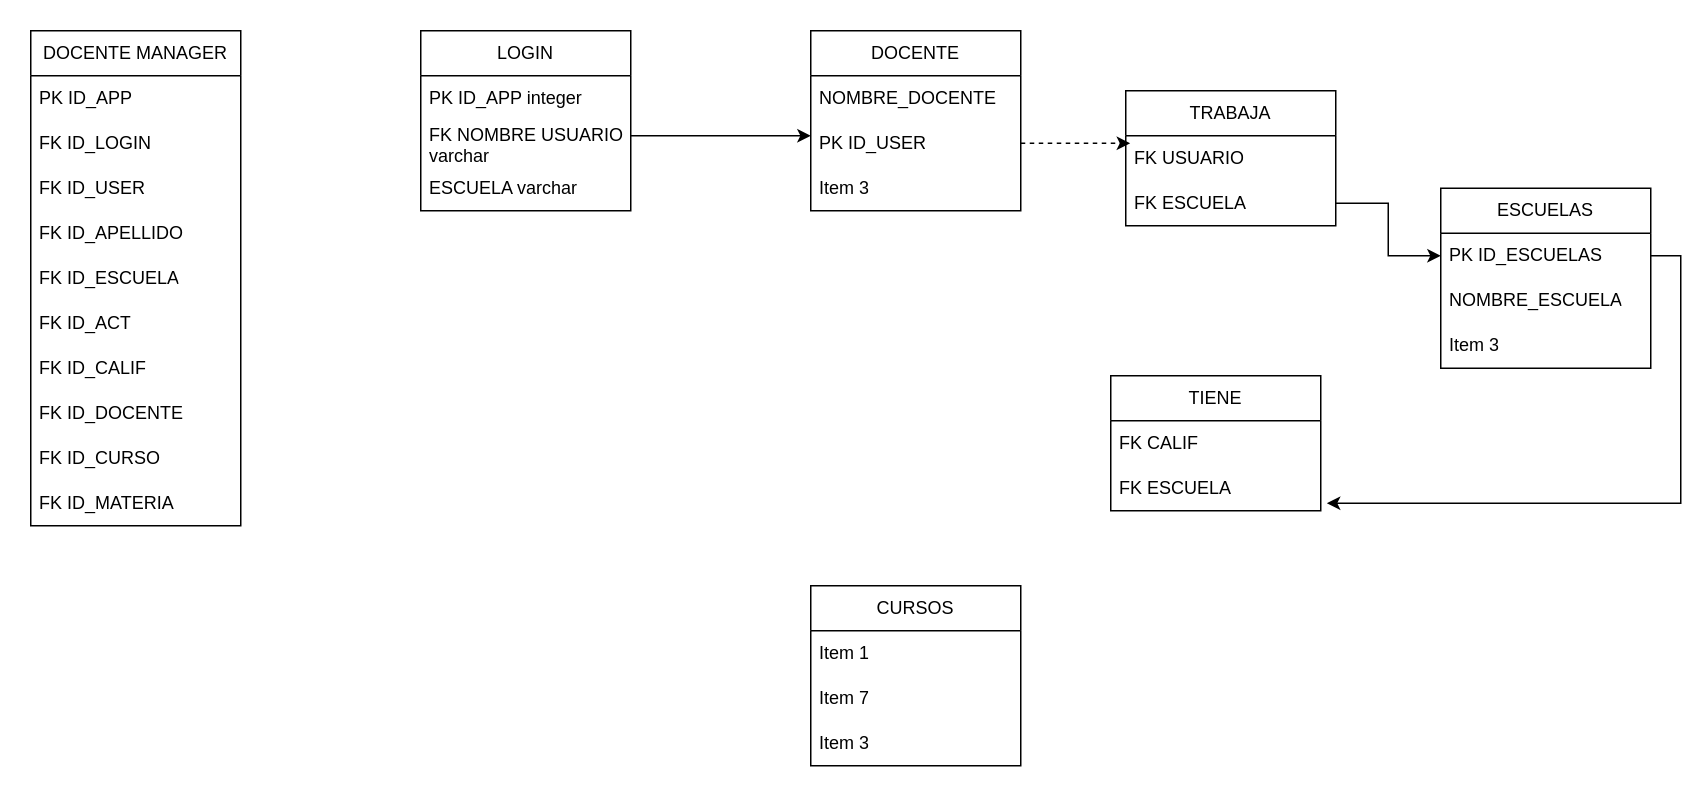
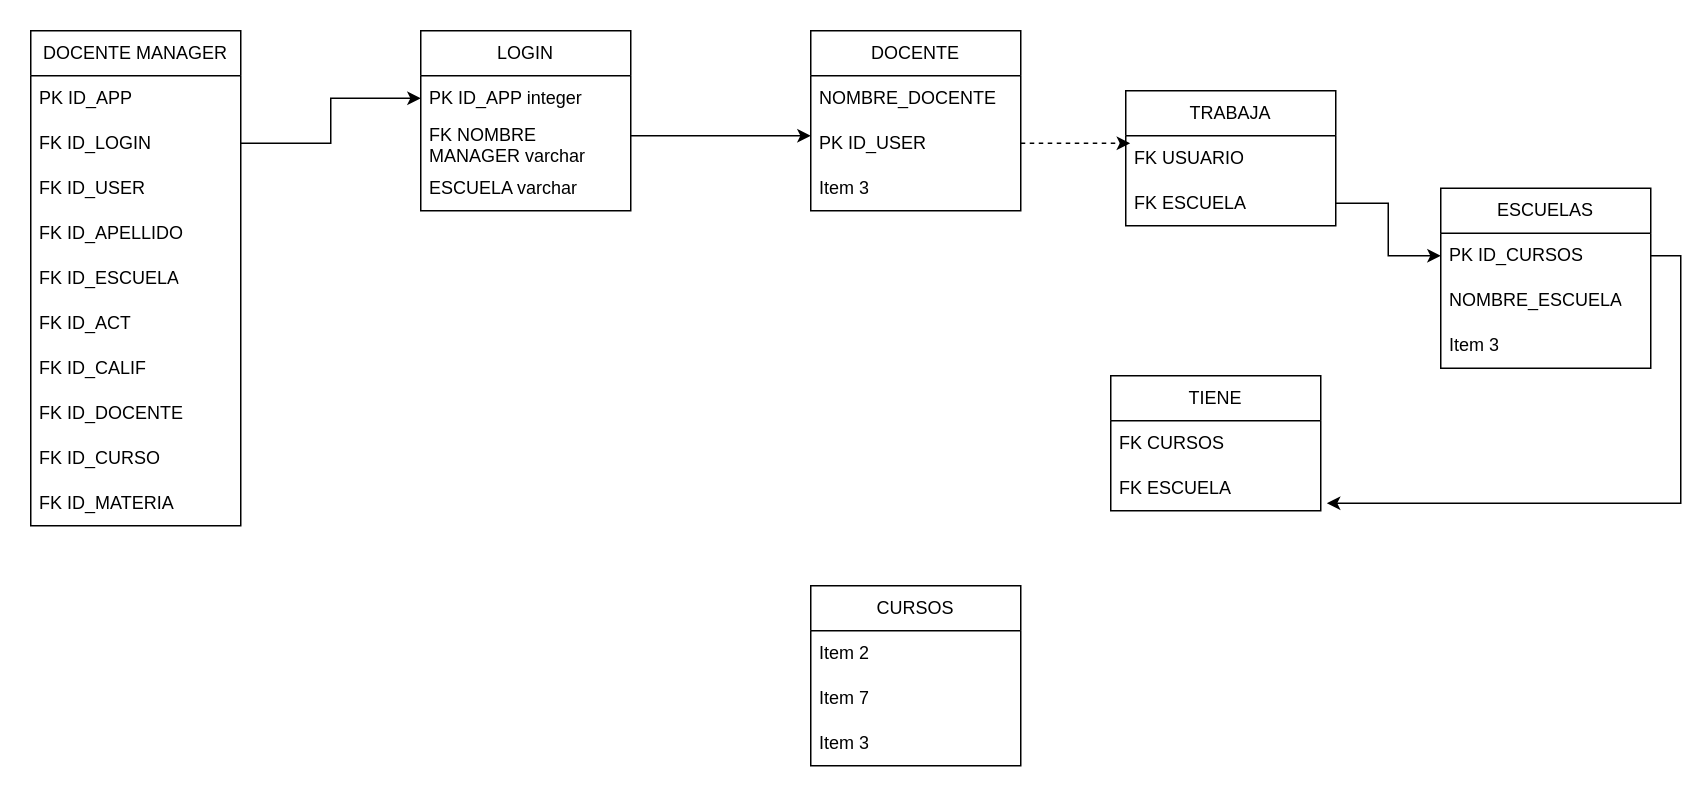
edge "FK ID_LOGIN" -> "PK ID_APP integer": added
node "FK NOMBRE USUARIO varchar": label "FK NOMBRE USUARIO varchar" -> "FK NOMBRE MANAGER varchar"
node "PK ID_ESCUELAS": label "PK ID_ESCUELAS" -> "PK ID_CURSOS"
node "FK CALIF": label "FK CALIF" -> "FK CURSOS"
node "Item 1": label "Item 1" -> "Item 2"
